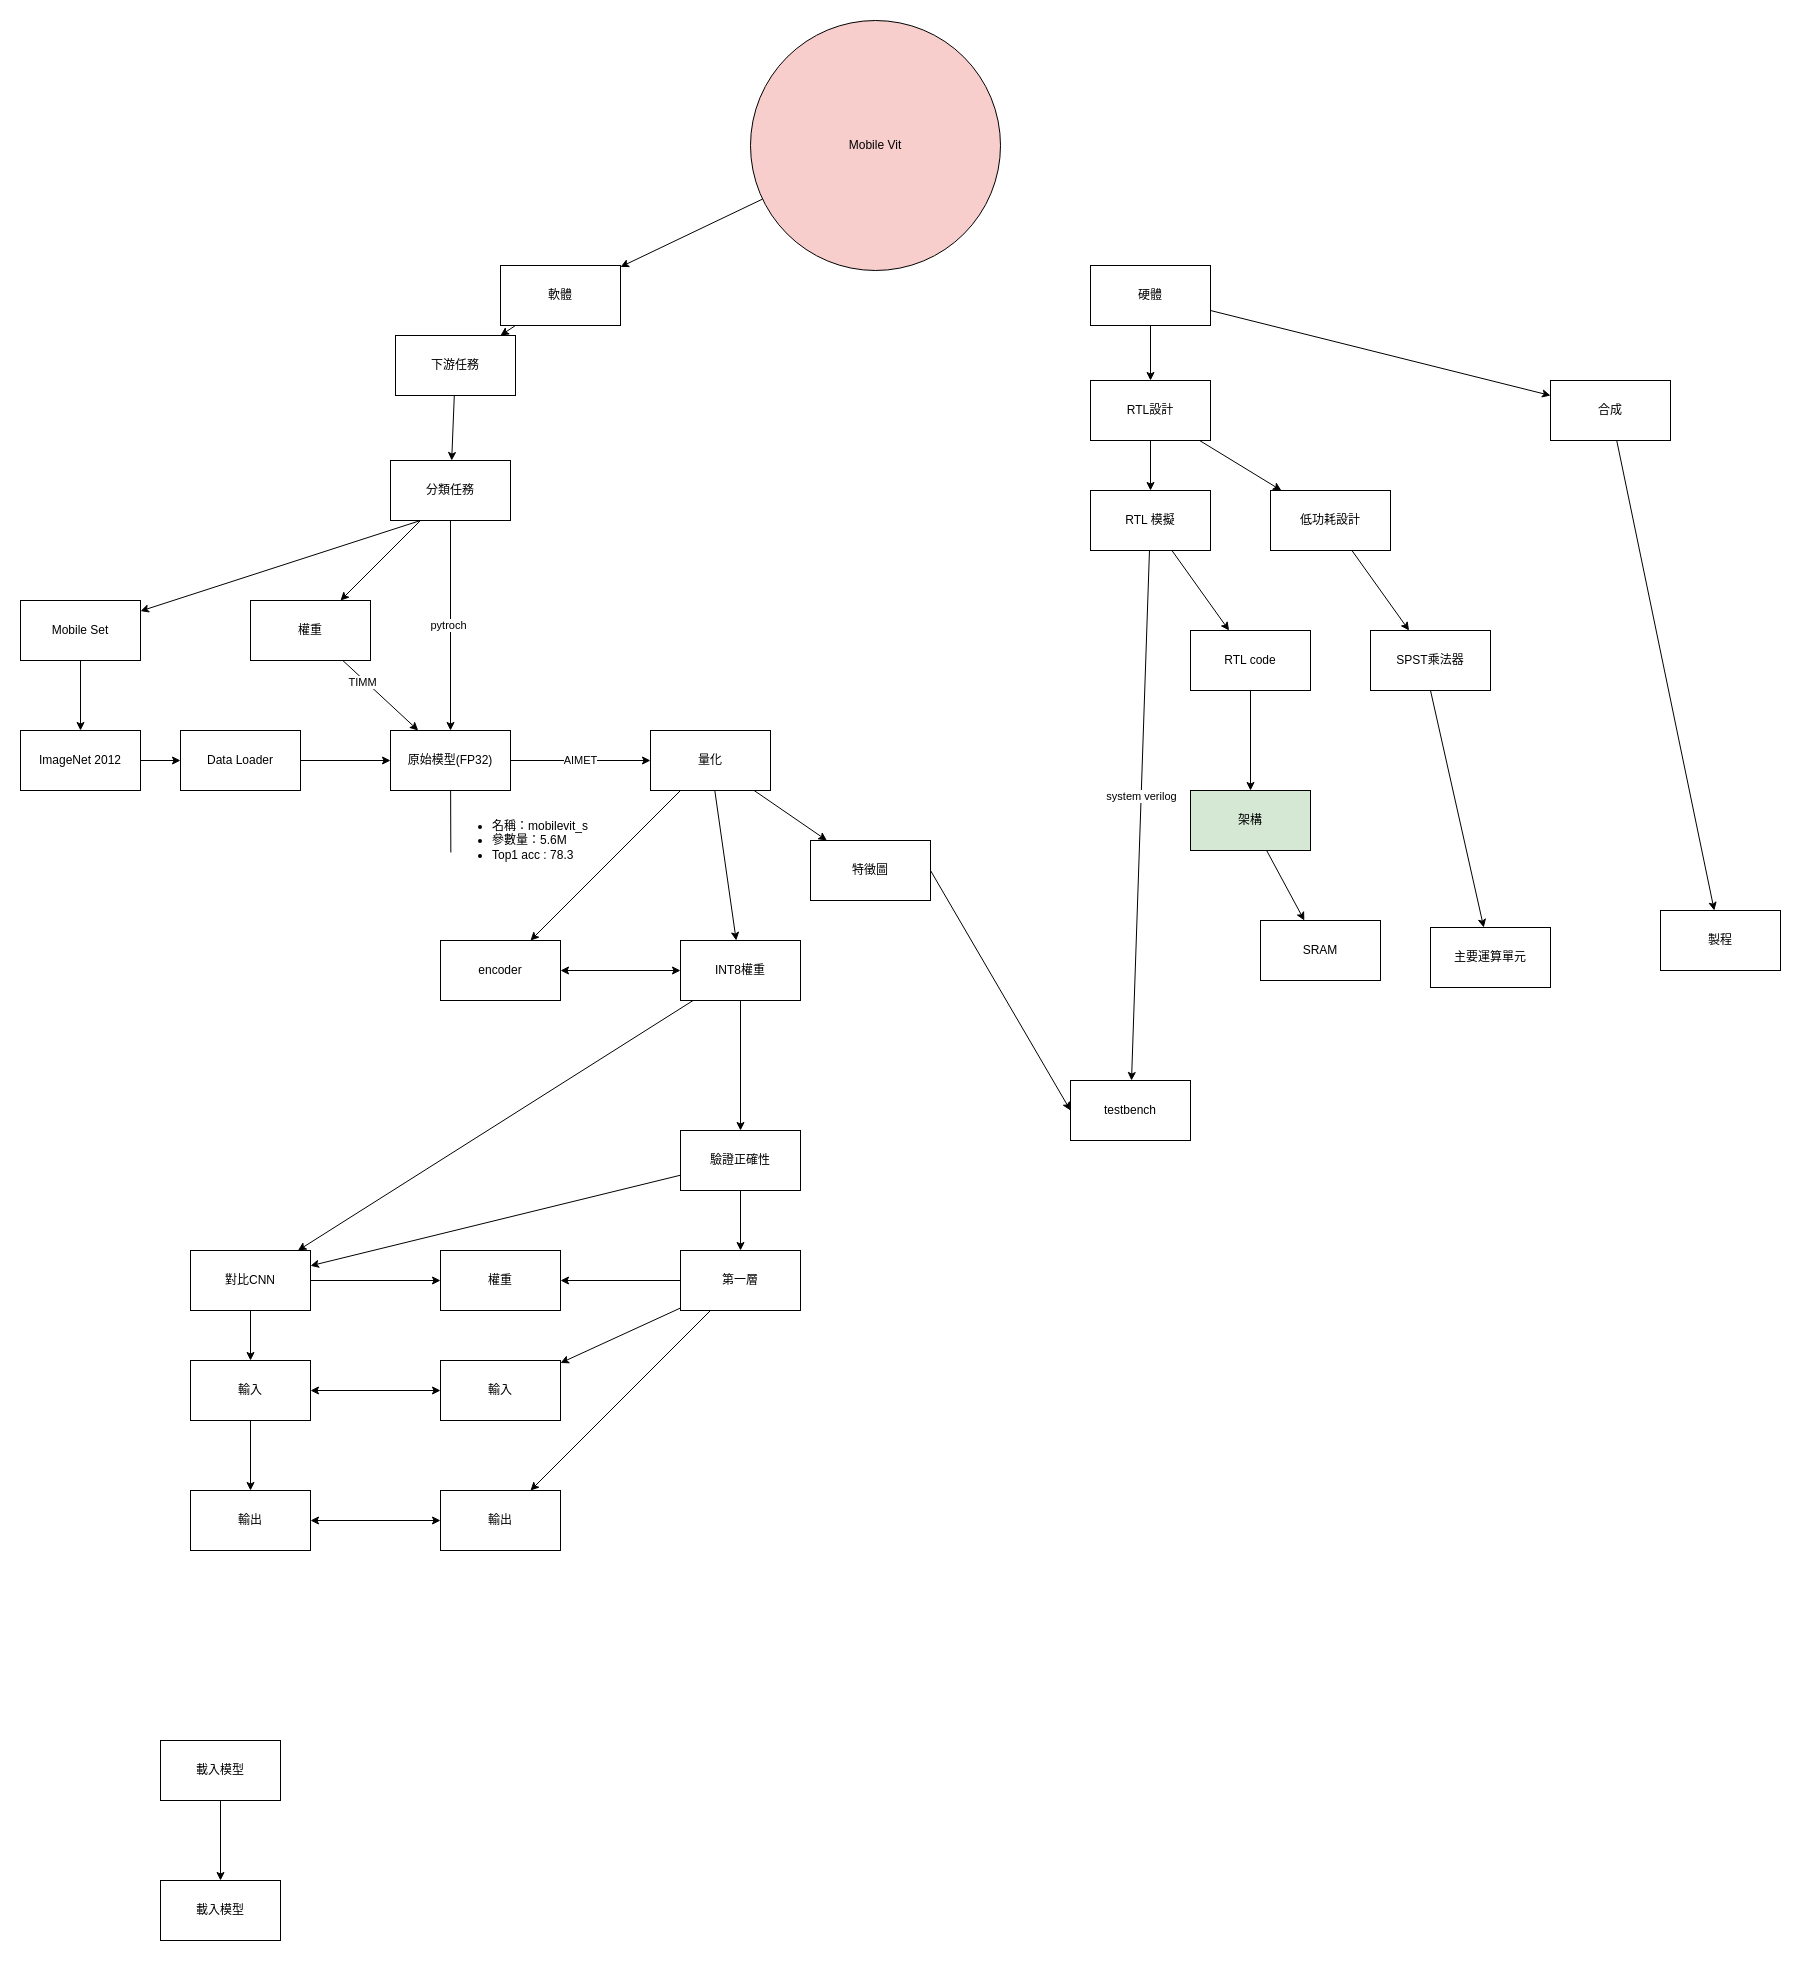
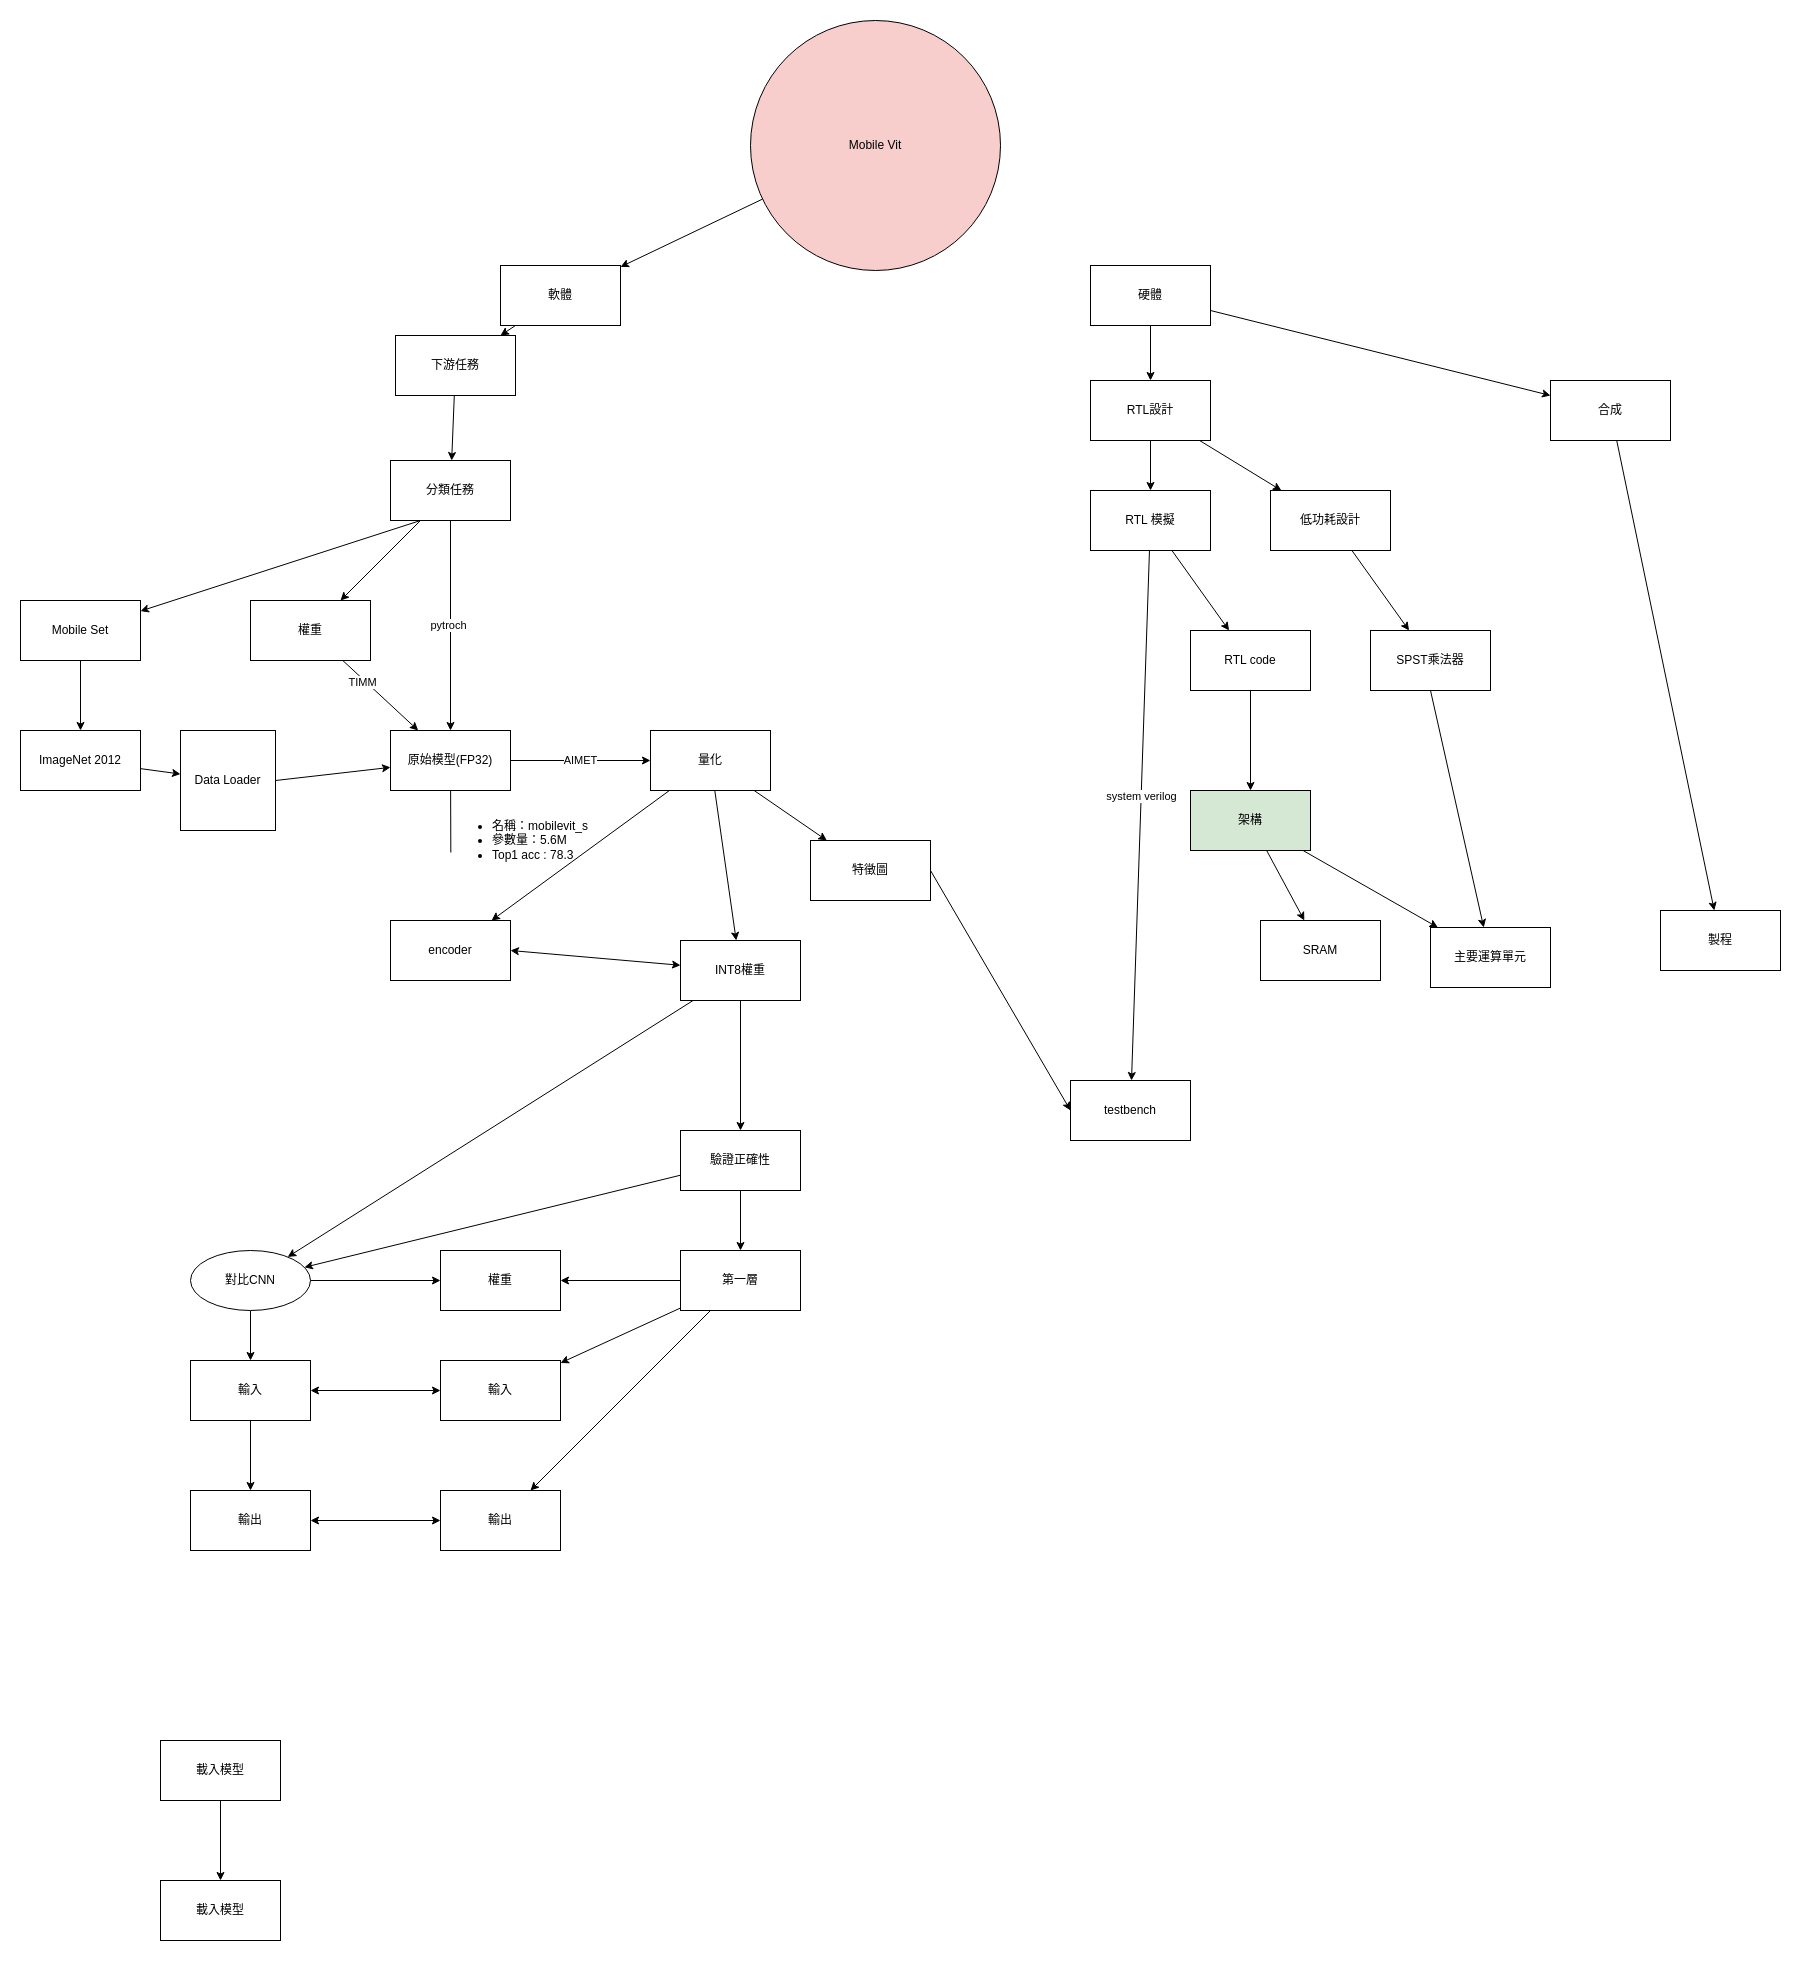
node "Data Loader": size 120x60 -> 95x100
edge "架構" -> "主要運算單元": added
node "encoder": moved (501, 971) -> (451, 951)
node "對比CNN": shape rectangle -> ellipse
